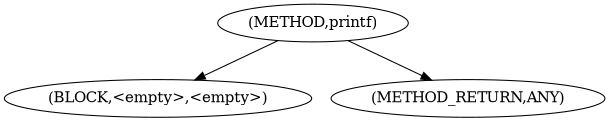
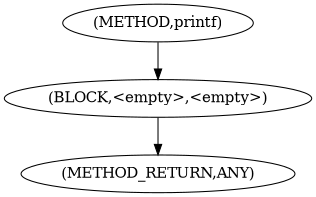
edge "(METHOD,printf)" -> "(METHOD_RETURN,ANY)": now "(BLOCK,<empty>,<empty>)" -> "(METHOD_RETURN,ANY)"
